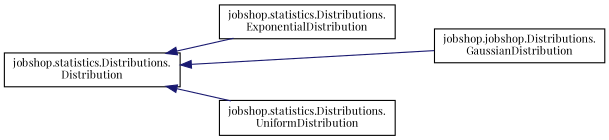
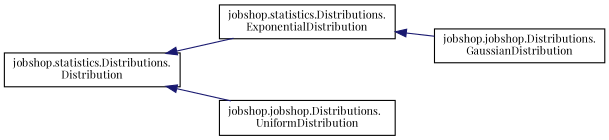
edge "jobshop.jobshop.Distributions. GaussianDistribution" -> "jobshop.statistics.Distributions. Distribution": now "jobshop.jobshop.Distributions. GaussianDistribution" -> "jobshop.statistics.Distributions. ExponentialDistribution"
node "jobshop.statistics.Distributions. UniformDistribution": label "jobshop.statistics.Distributions. UniformDistribution" -> "jobshop.jobshop.Distributions. UniformDistribution"
